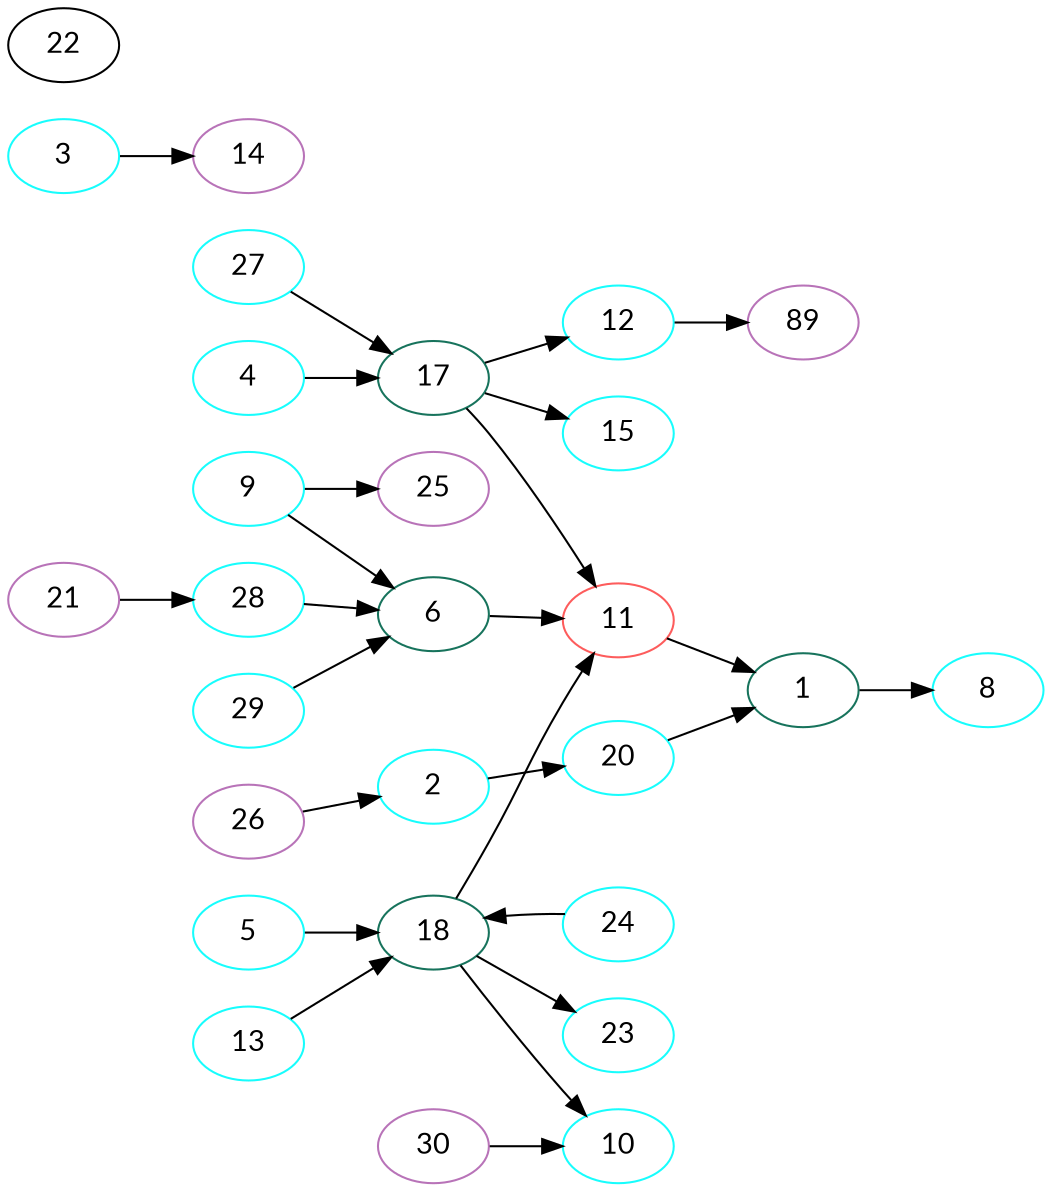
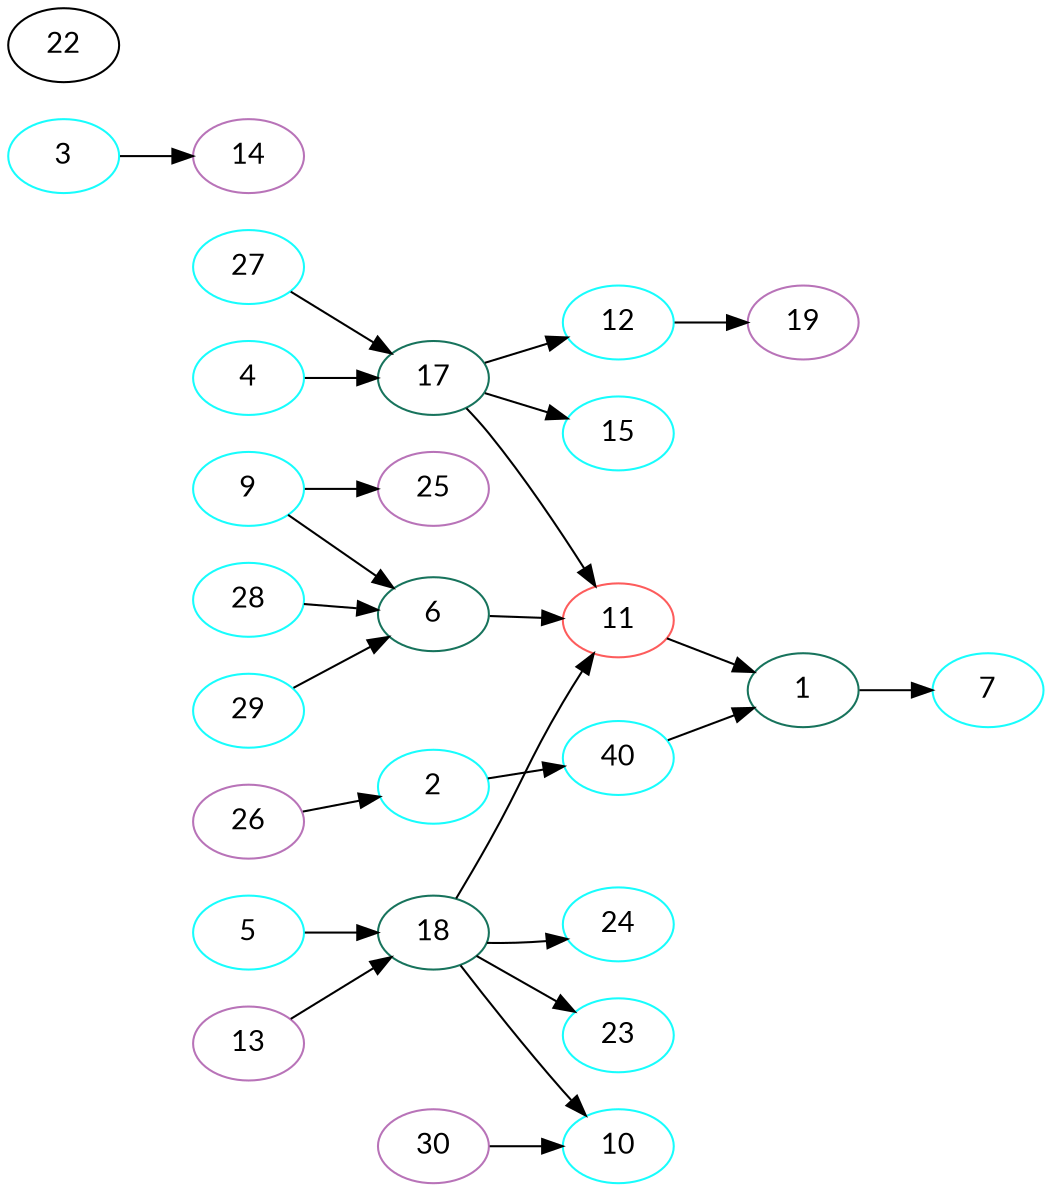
node "89": label "89" -> "19"
node "21": removed
node "8": label "8" -> "7"
node "20": label "20" -> "40"
edge "24" -> "18": reversed
node "13": color #17fdfd -> #b873b8
